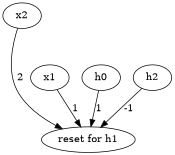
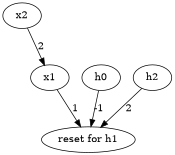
edge "x2" -> "reset for h1": now "x2" -> "x1"
edge "h0" -> "reset for h1": label "1" -> "-1"
edge "h2" -> "reset for h1": label "-1" -> "2"
